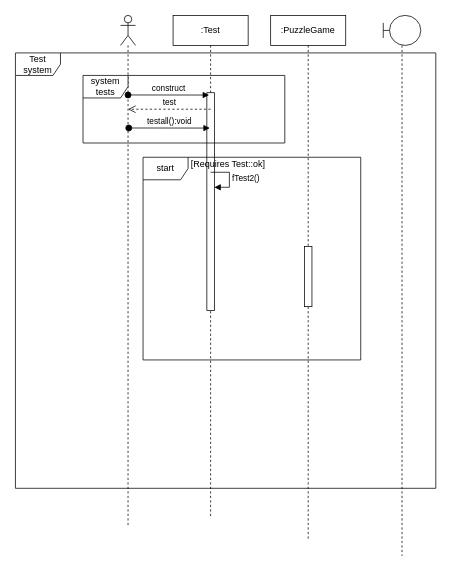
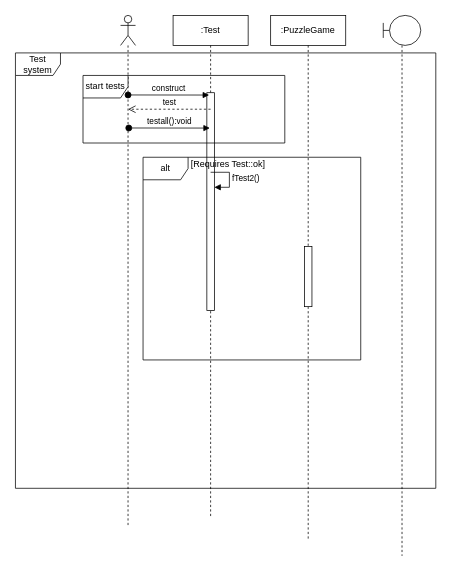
node "system tests": label "system tests" -> "start tests"
node "start": label "start" -> "alt"
